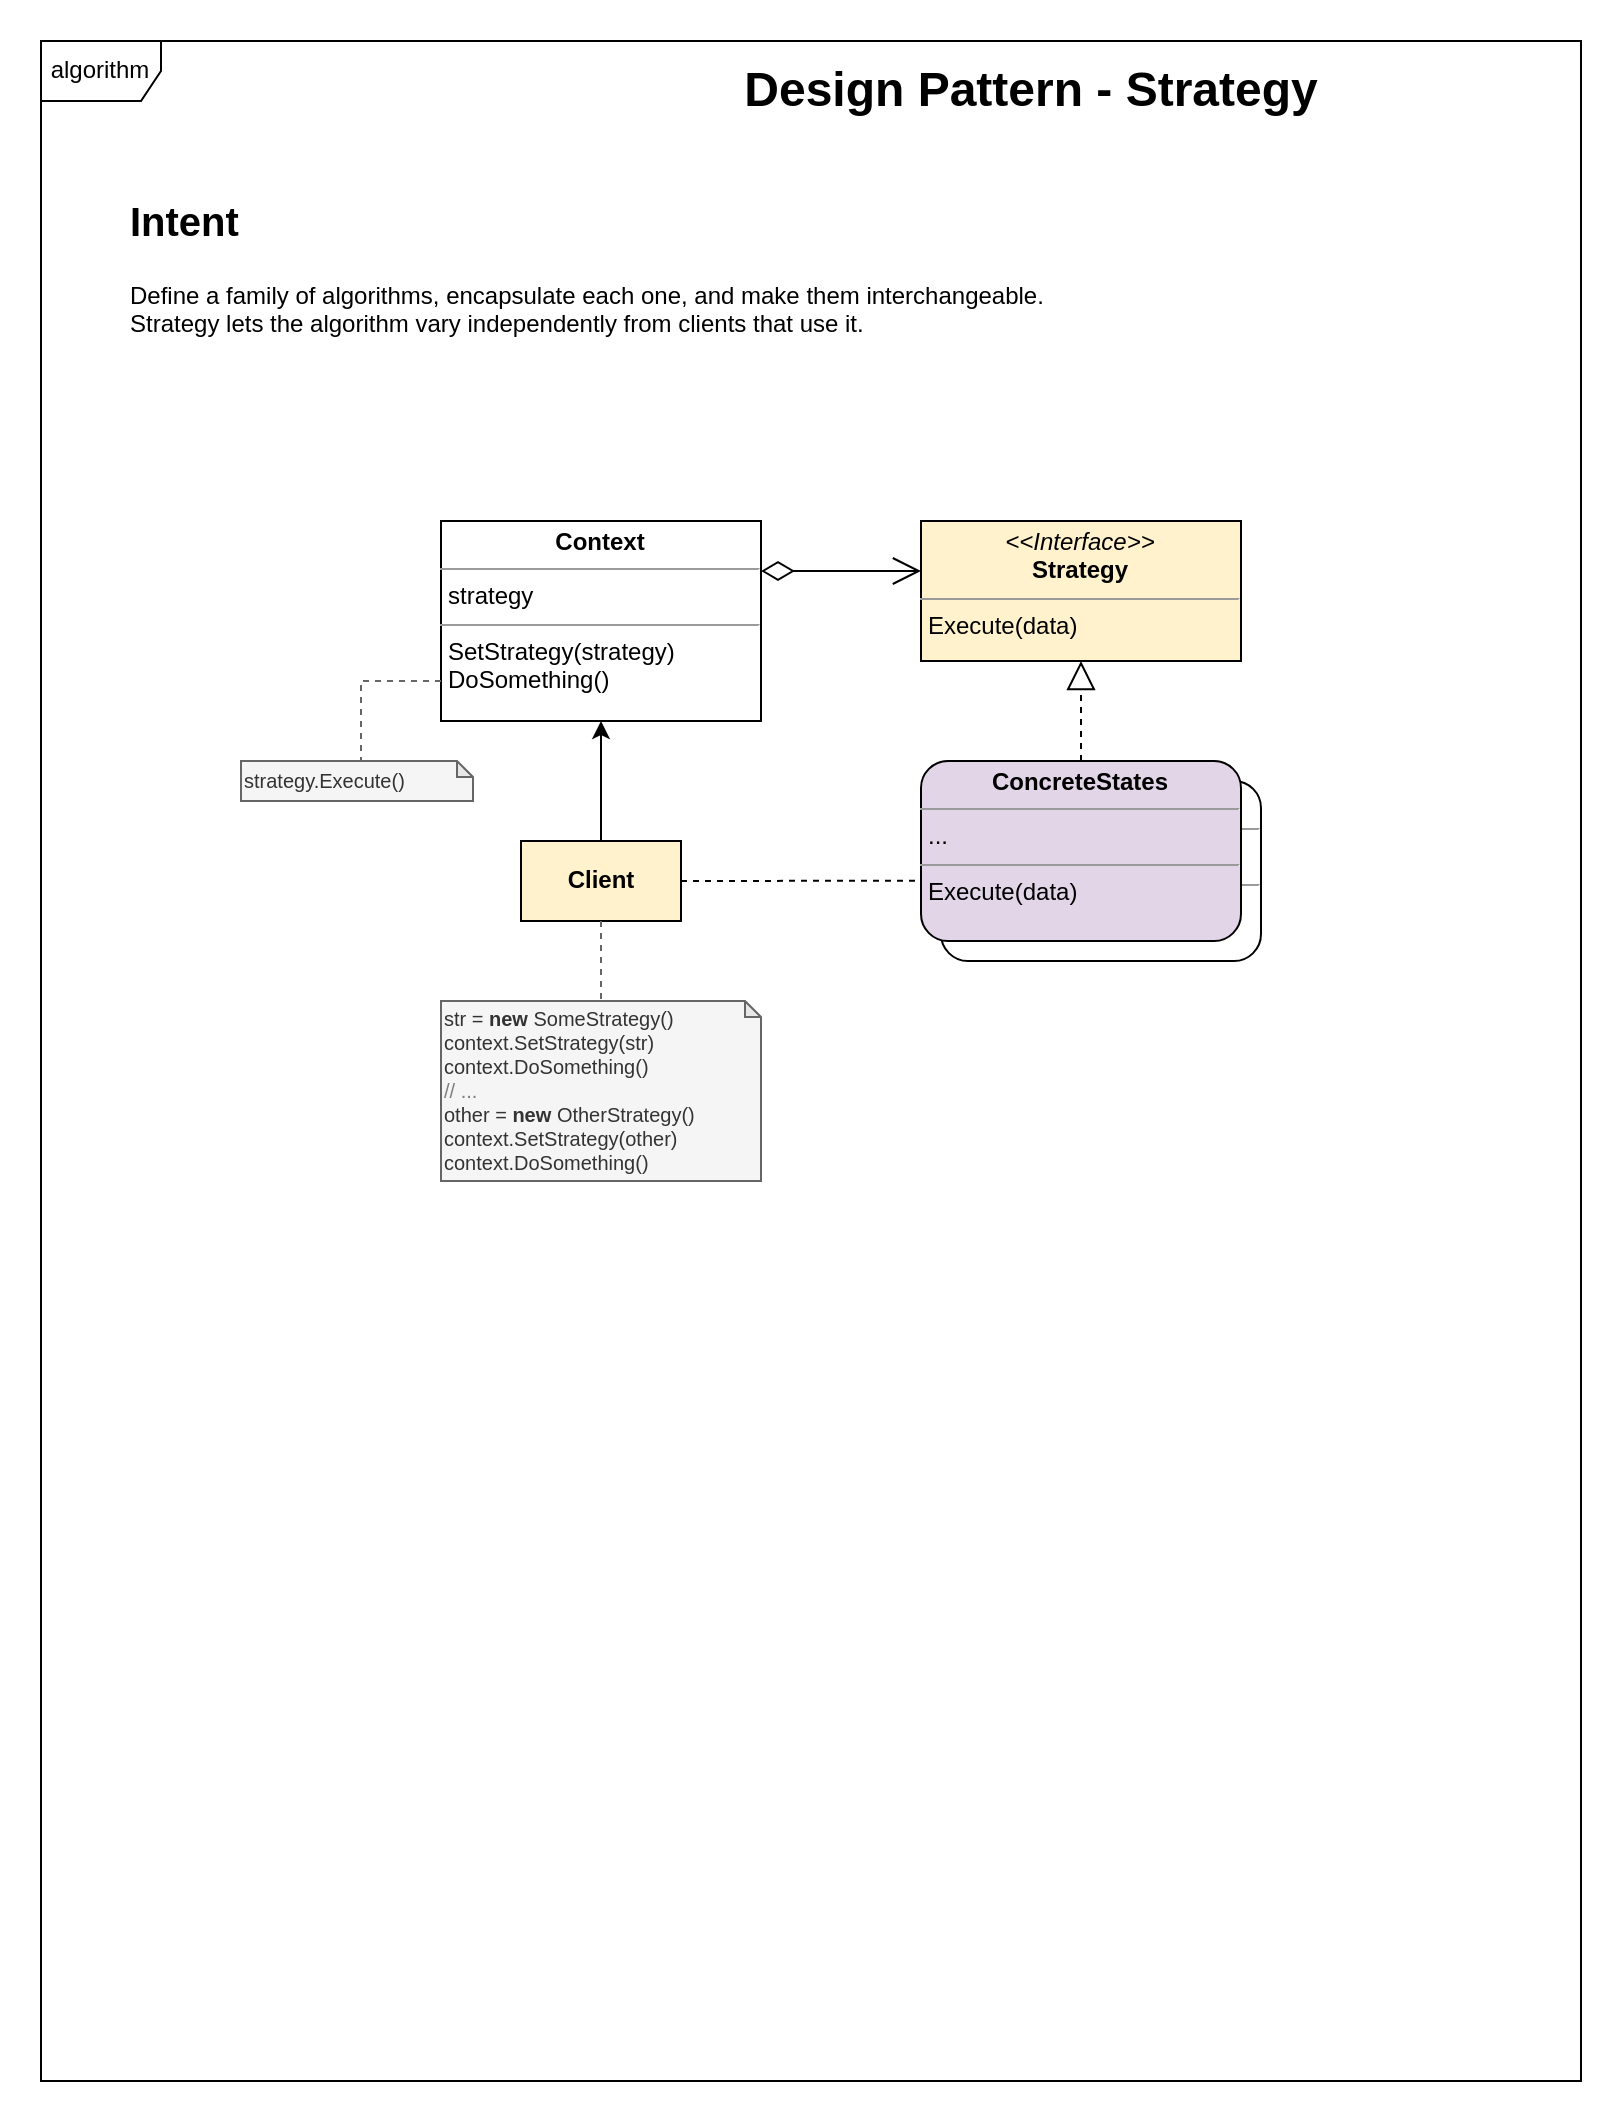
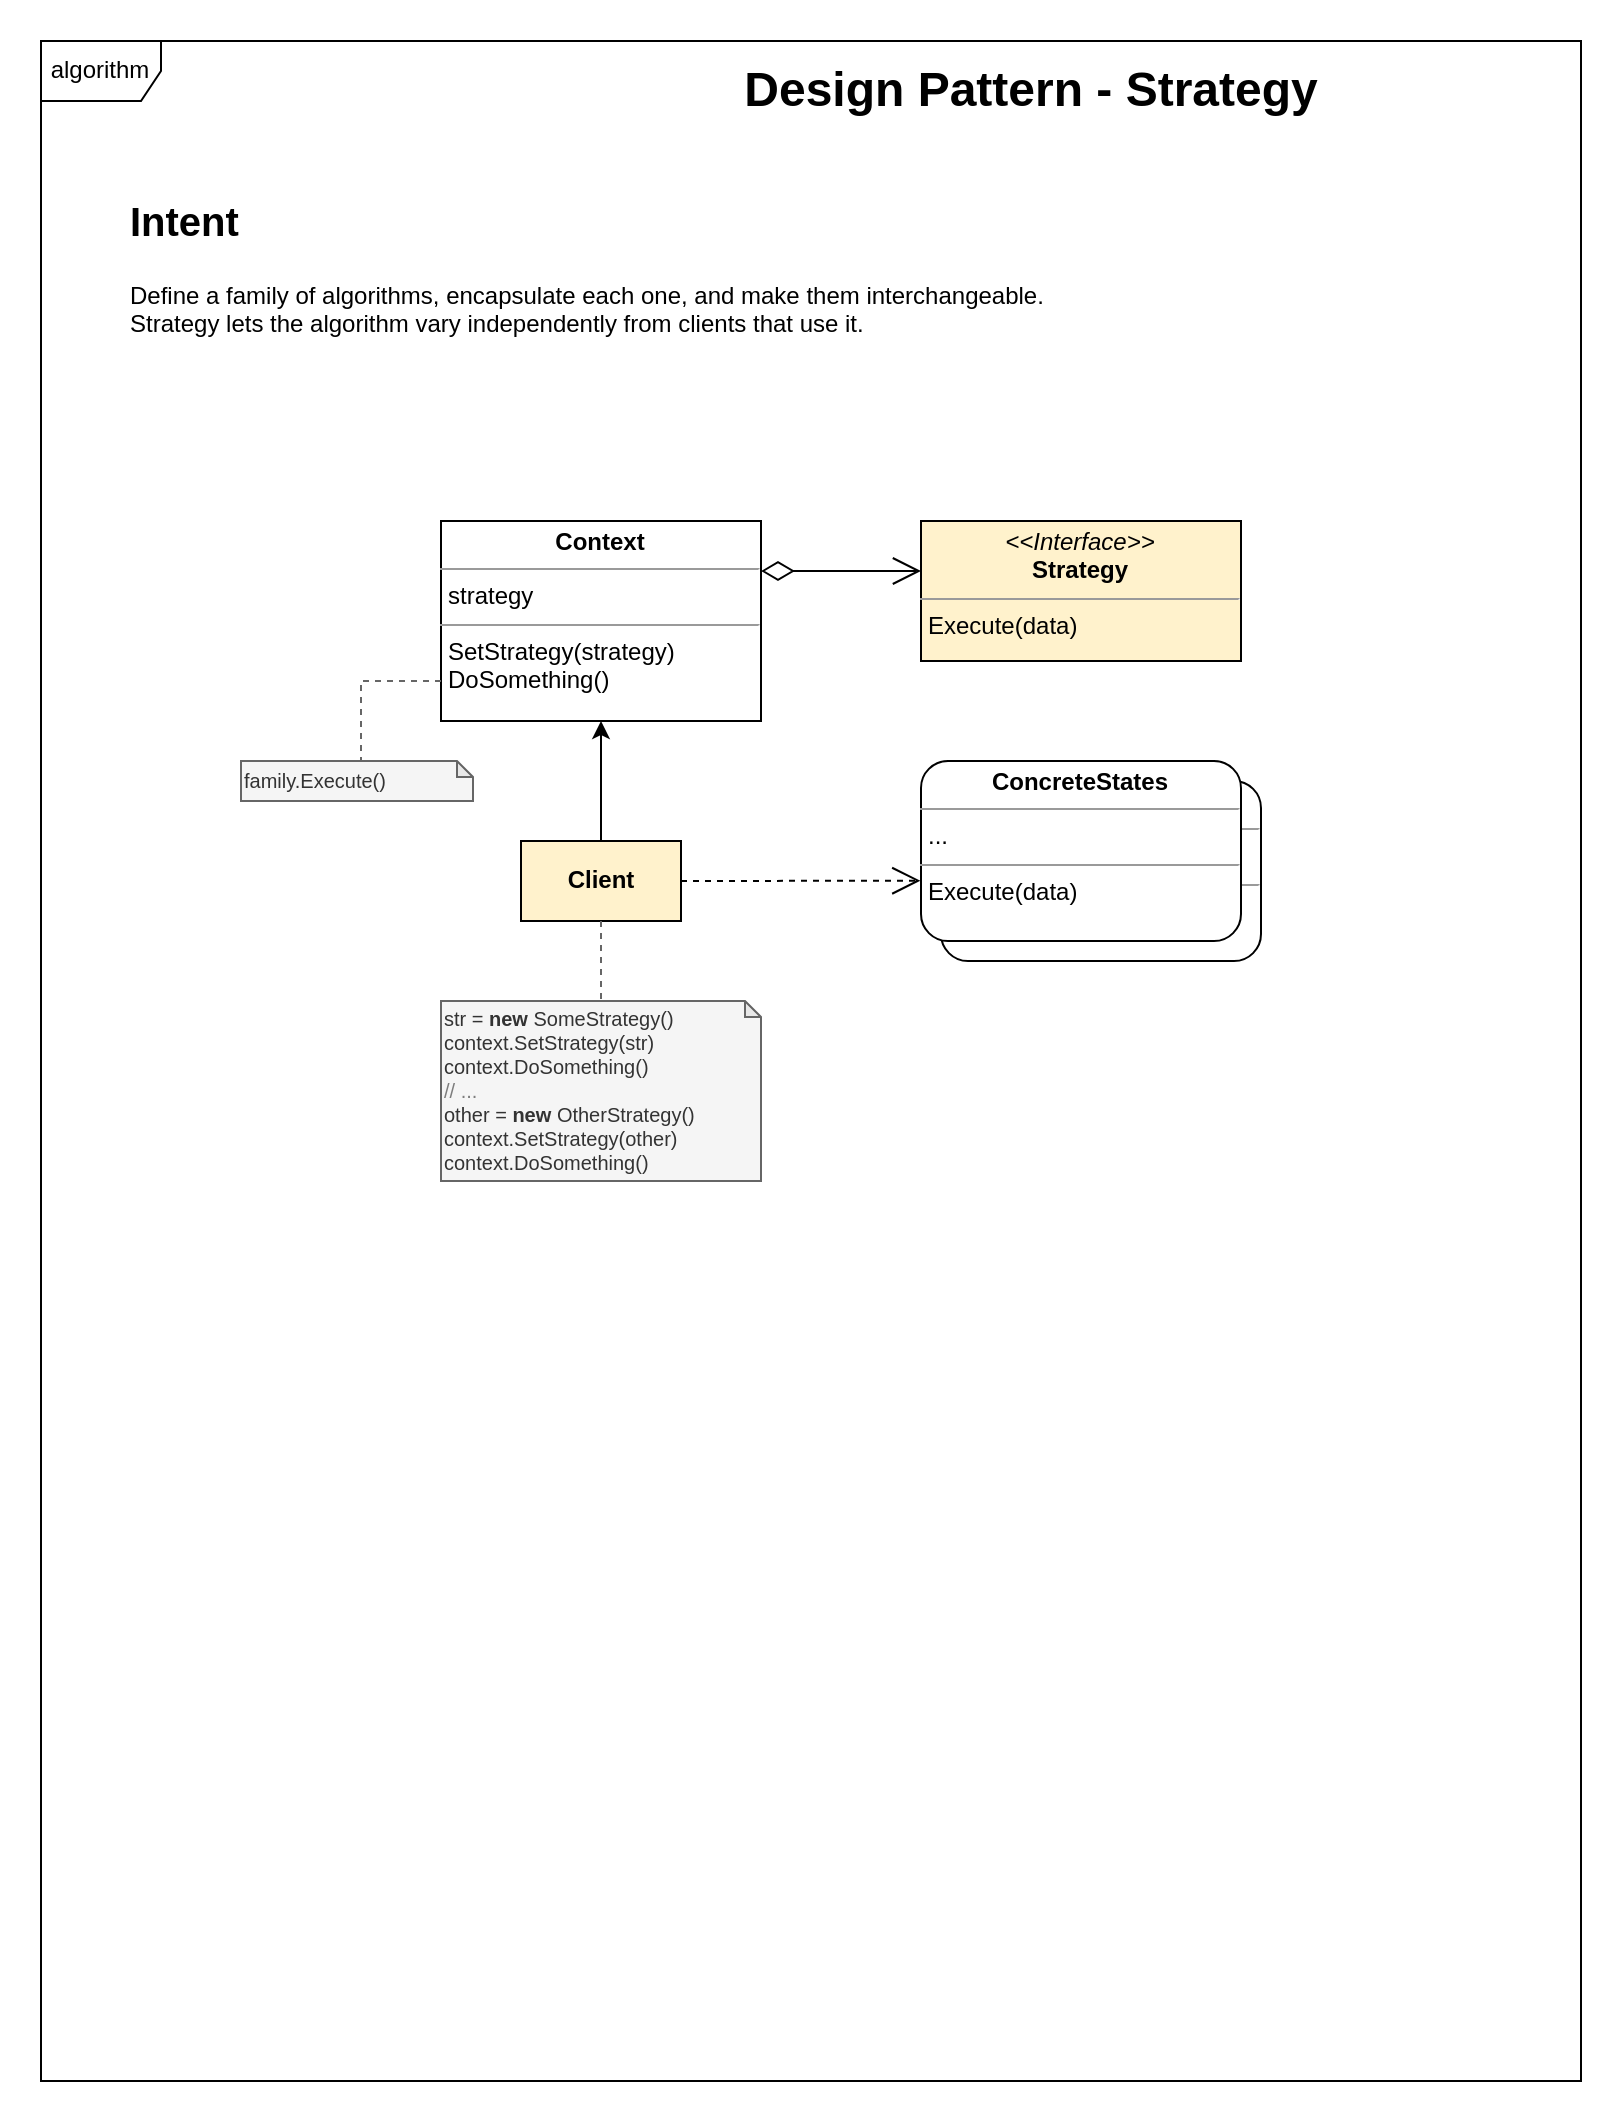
edge "ConcreteStates ... Execute(data)" -> "<<Interface>> Strategy Execute(data)": removed
node "strategy.Execute()": label "strategy.Execute()" -> "family.Execute()"
node "ConcreteStates ... Execute(data)": fillcolor #e1d5e7 -> #ffffff
edge "ConcreteStates ... Execute(data)" -- "Client": arrowhead none -> open
